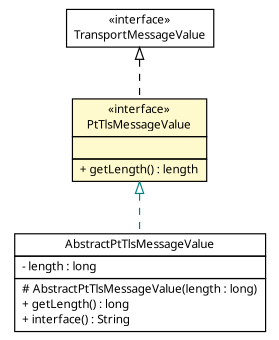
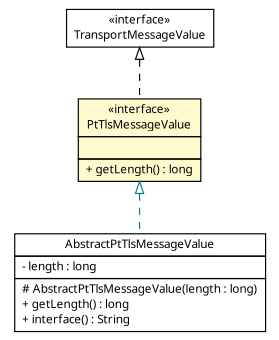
node "PtTlsMessageValue": text "+ getLength() : length" -> "+ getLength() : long"
